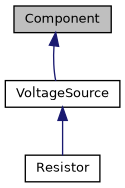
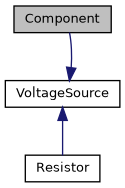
edge "VoltageSource" -> "Component": reversed
